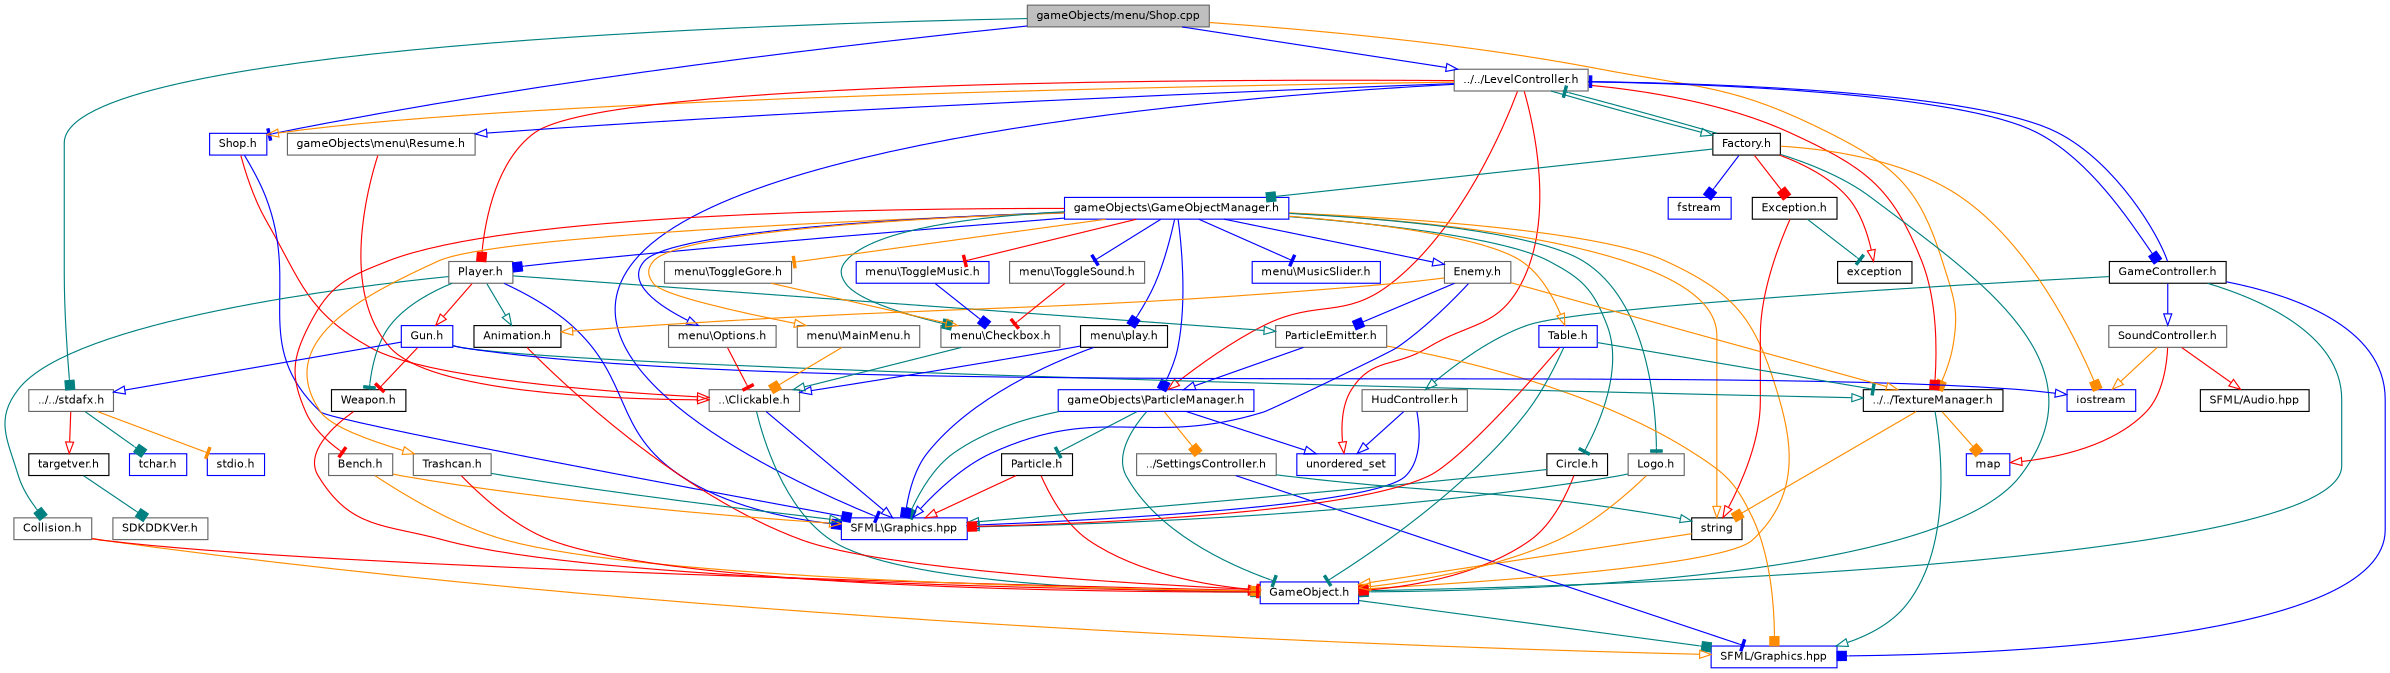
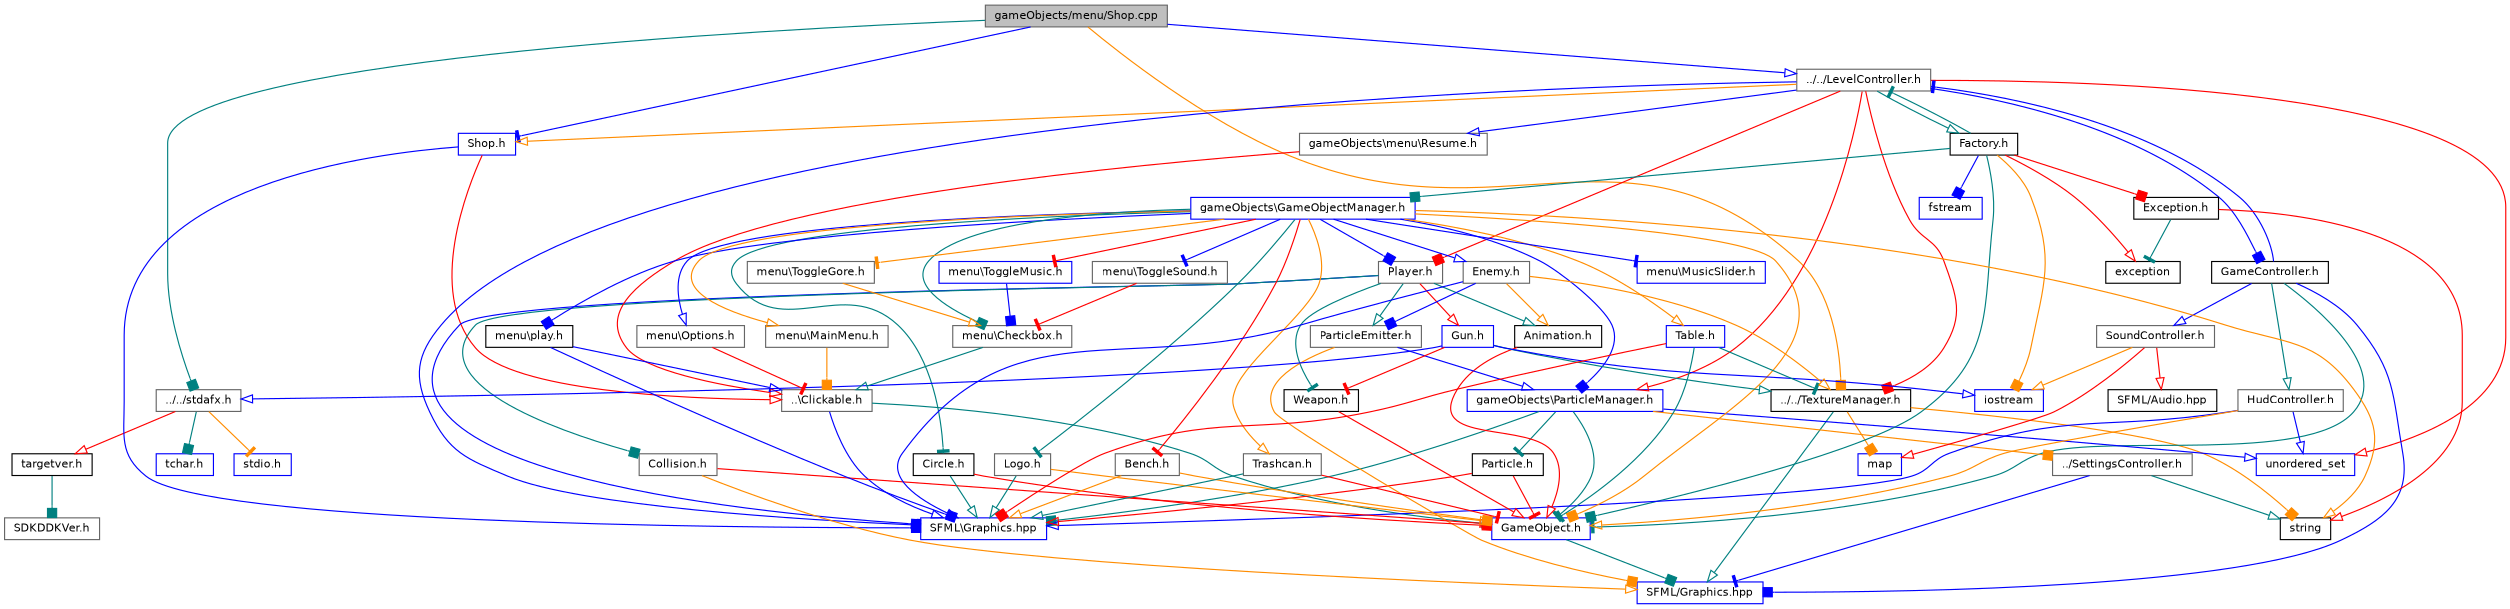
edge "string" -> "GameObject.h": now "HudController.h" -> "GameObject.h"
